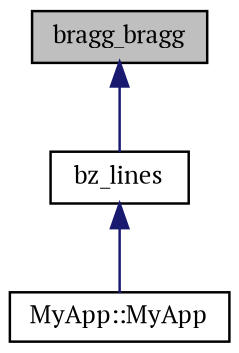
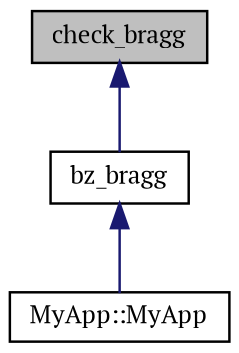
node "bragg_bragg": label "bragg_bragg" -> "check_bragg"
node "bz_lines": label "bz_lines" -> "bz_bragg"
